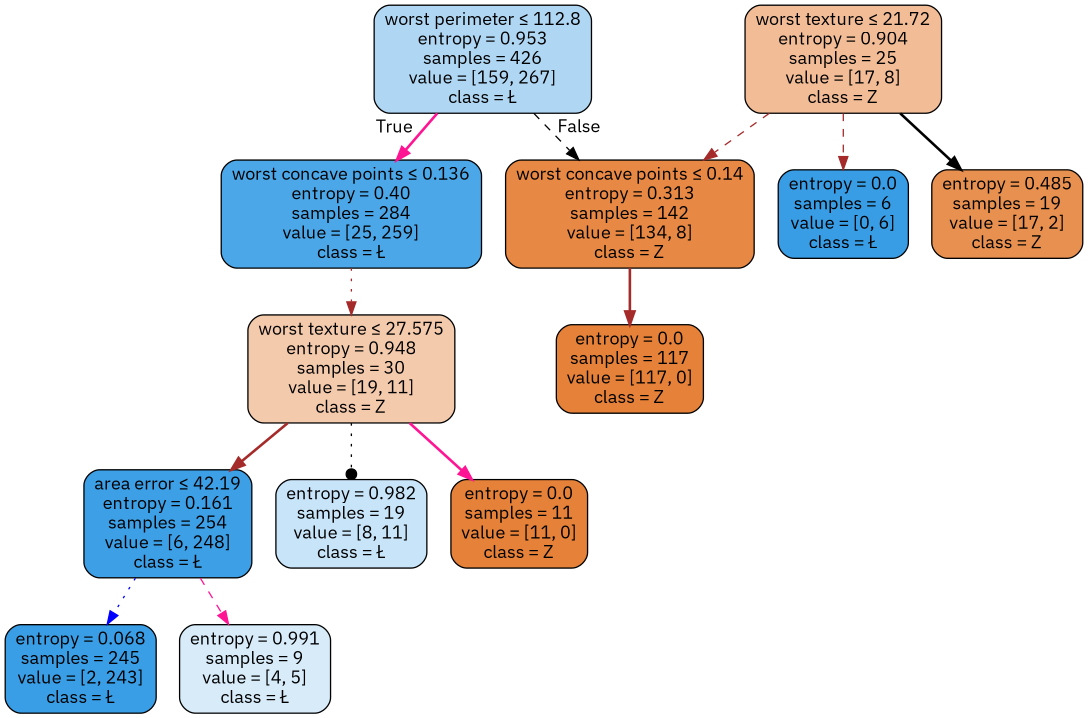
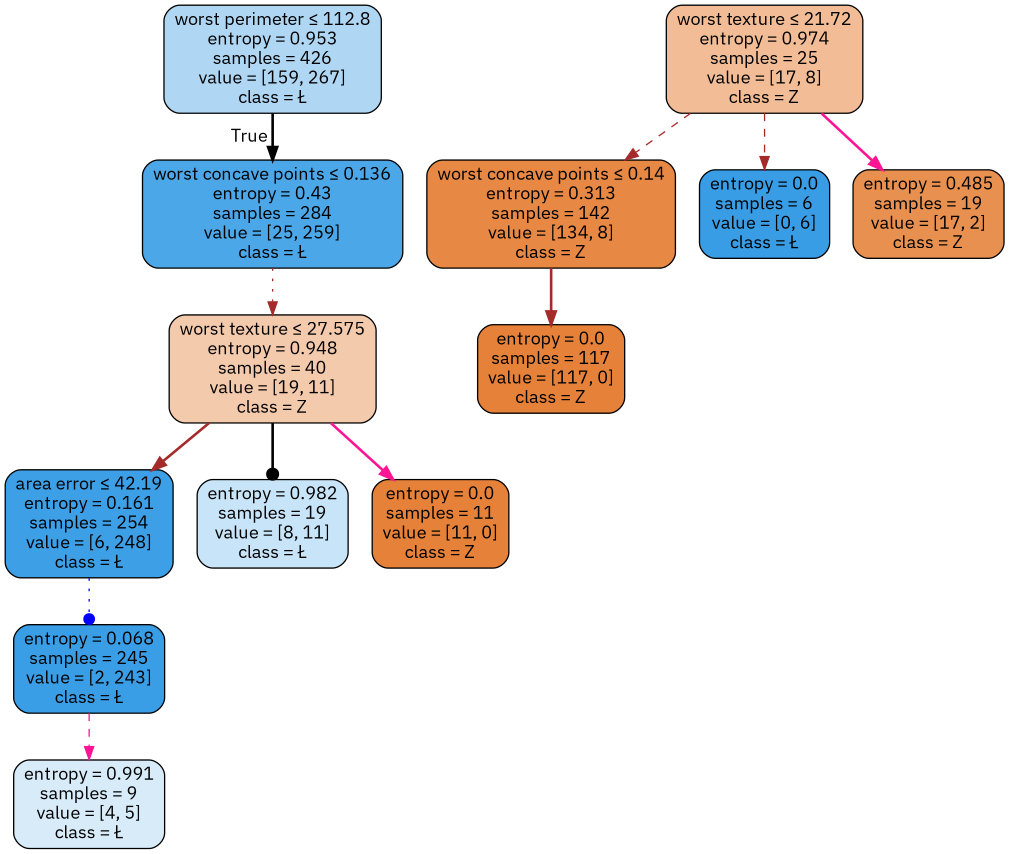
node "worst texture ≤ 21.72": text "entropy = 0.904" -> "entropy = 0.974"
edge "worst perimeter ≤ 112.8" -> "worst concave points ≤ 0.136": color deeppink -> black
edge "worst perimeter ≤ 112.8" -> "worst concave points ≤ 0.14": removed
edge "worst texture ≤ 21.72" -> "entropy = 0.485": color black -> deeppink
node "worst concave points ≤ 0.136": text "entropy = 0.40" -> "entropy = 0.43"
node "worst texture ≤ 27.575": text "samples = 30" -> "samples = 40"
edge "worst texture ≤ 27.575" -> "entropy = 0.982": style dotted -> bold
edge "area error ≤ 42.19" -> "entropy = 0.068": arrowhead normal -> dot
edge "area error ≤ 42.19" -> "entropy = 0.991": now "entropy = 0.068" -> "entropy = 0.991"
